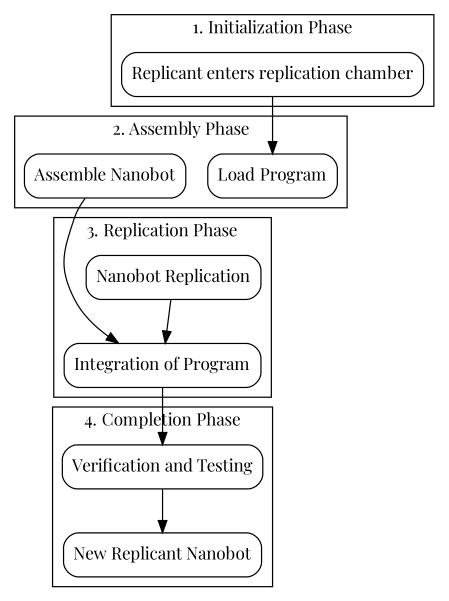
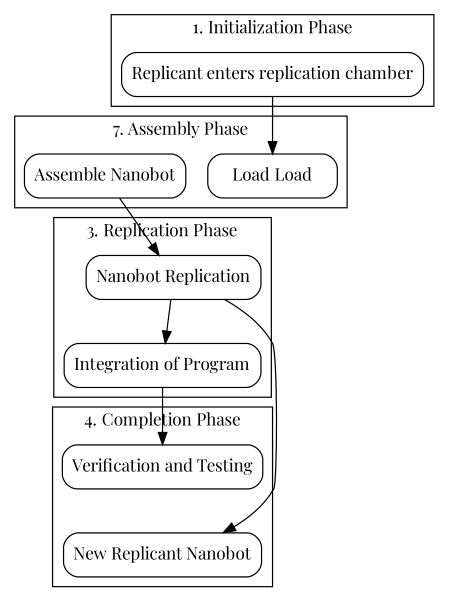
cluster "2. Assembly Phase": label "2. Assembly Phase" -> "7. Assembly Phase"
node "Load Program": label "Load Program" -> "Load Load"
edge "Assemble Nanobot" -> "Integration of Program": now "Assemble Nanobot" -> "Nanobot Replication"
edge "Verification and Testing" -> "New Replicant Nanobot": now "Nanobot Replication" -> "New Replicant Nanobot"
